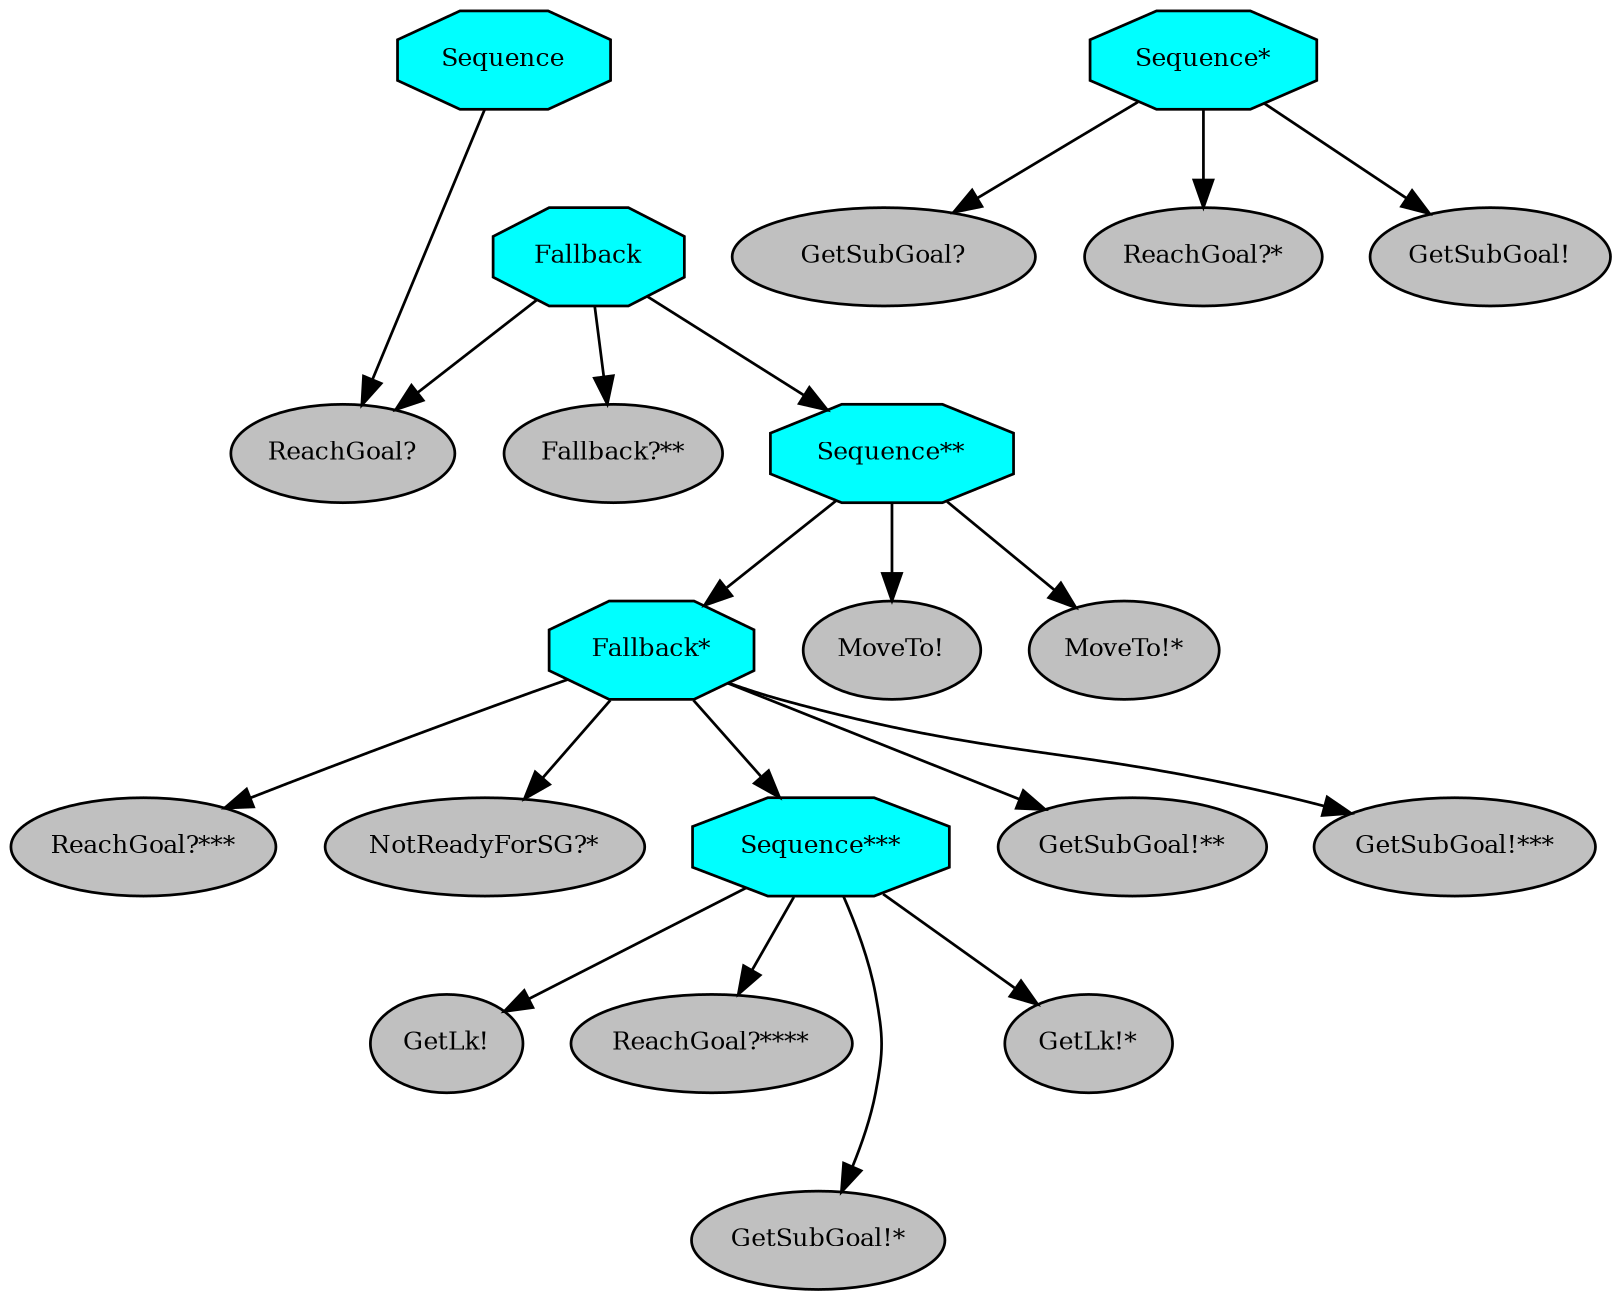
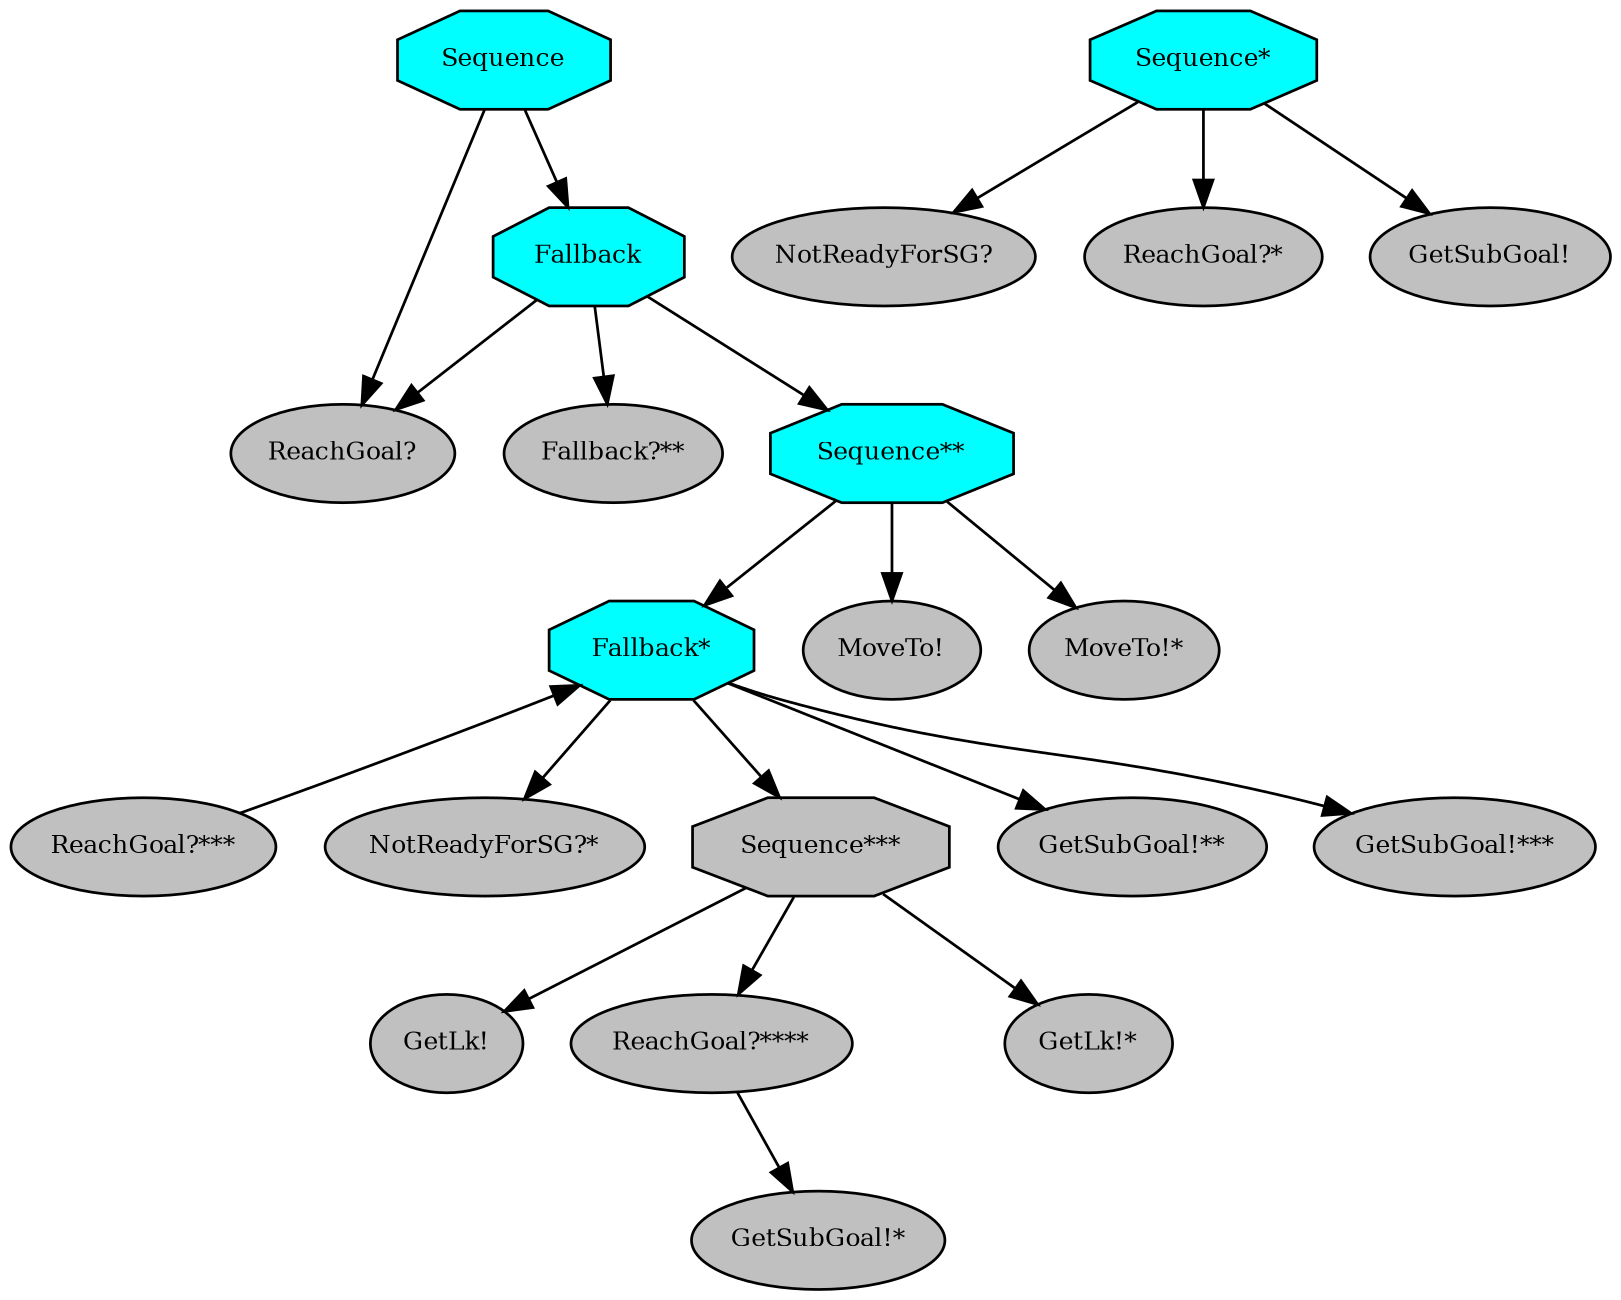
edge "Sequence" -> "Fallback": added
node "GetSubGoal?": label "GetSubGoal?" -> "NotReadyForSG?"
edge "Fallback*" -> "ReachGoal?***": reversed
node "Sequence***": fillcolor cyan -> gray
edge "Sequence***" -> "GetSubGoal!*": now "ReachGoal?****" -> "GetSubGoal!*"
